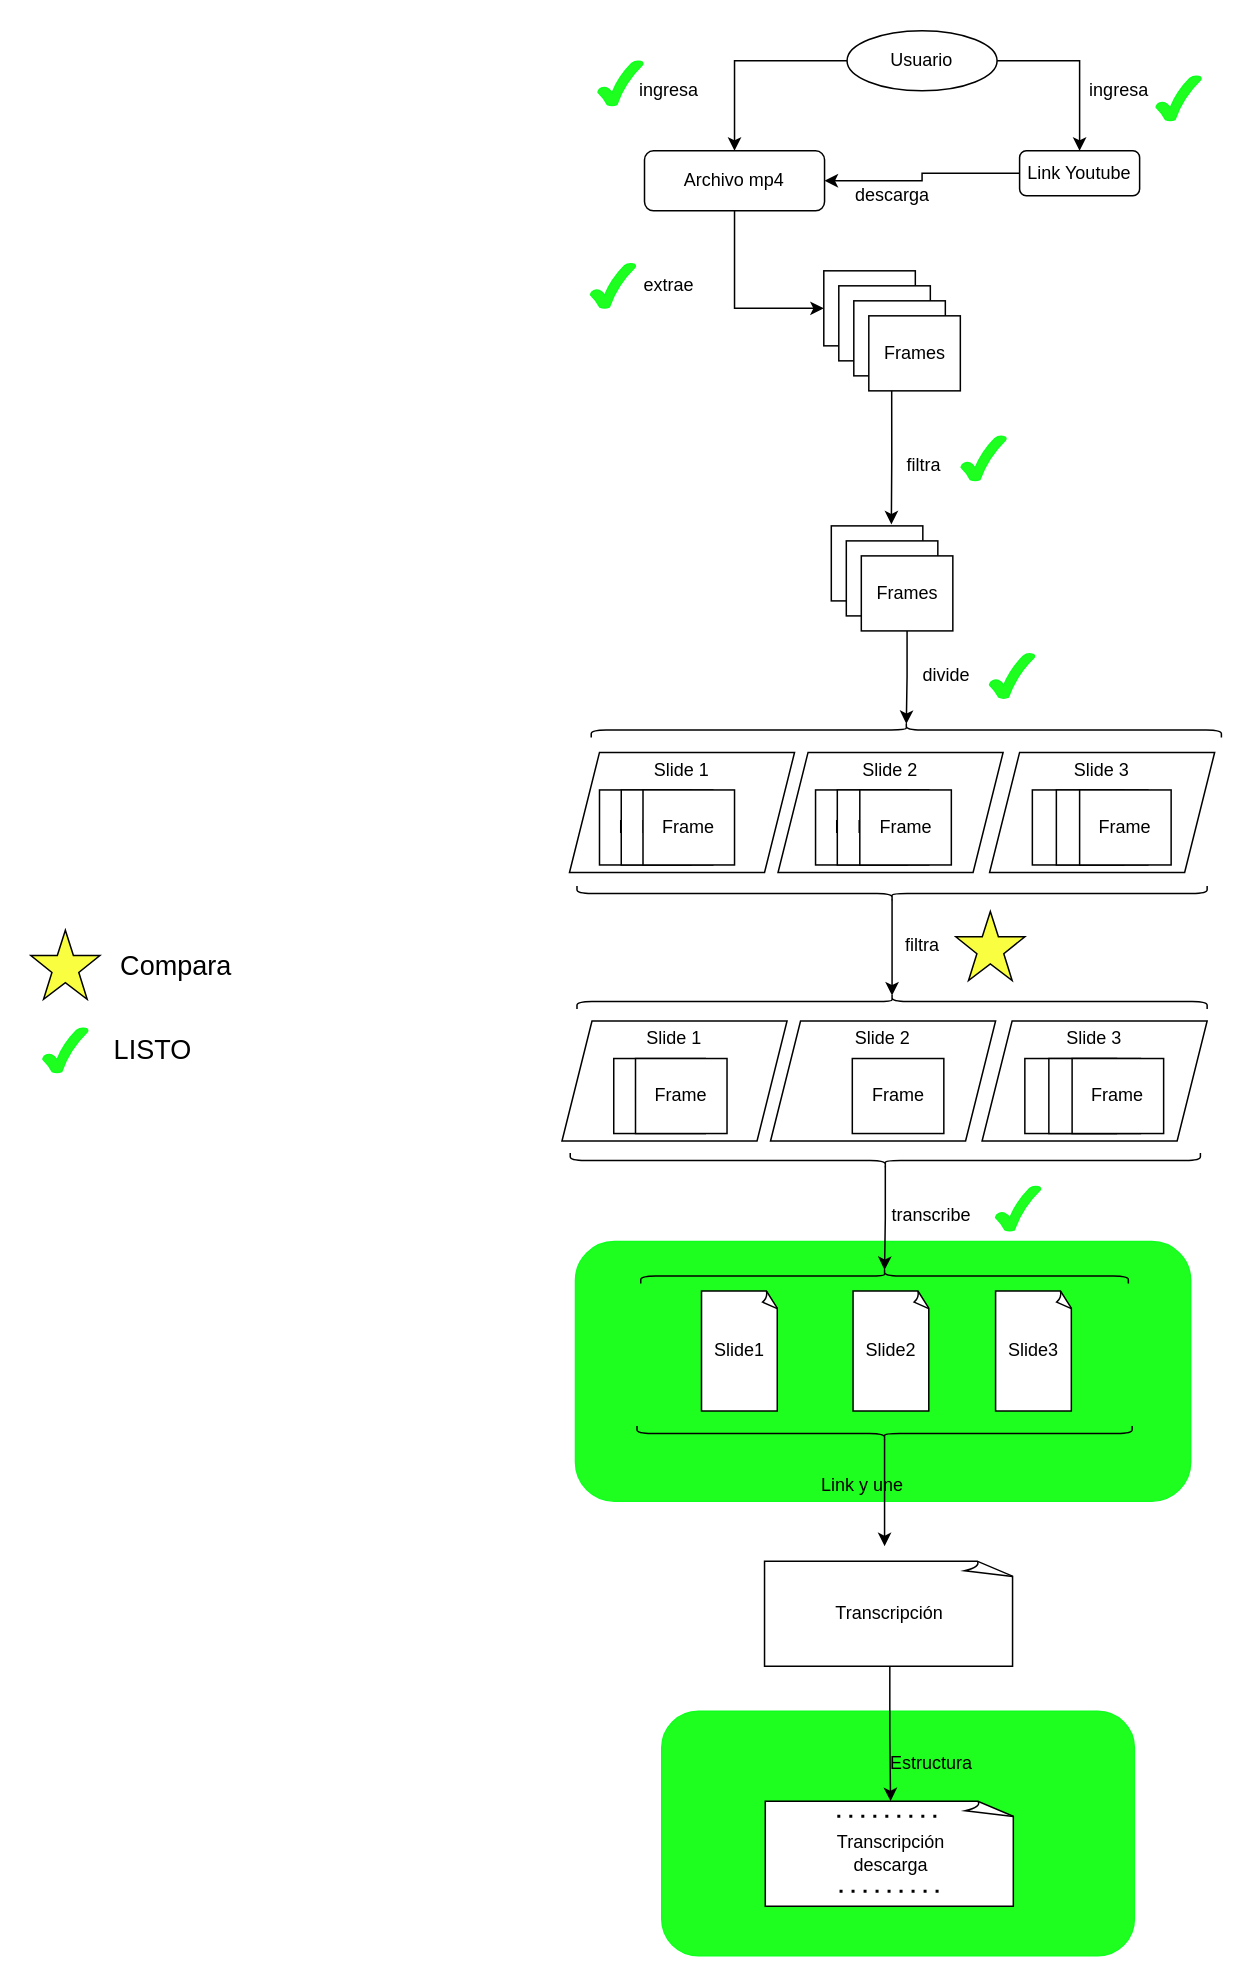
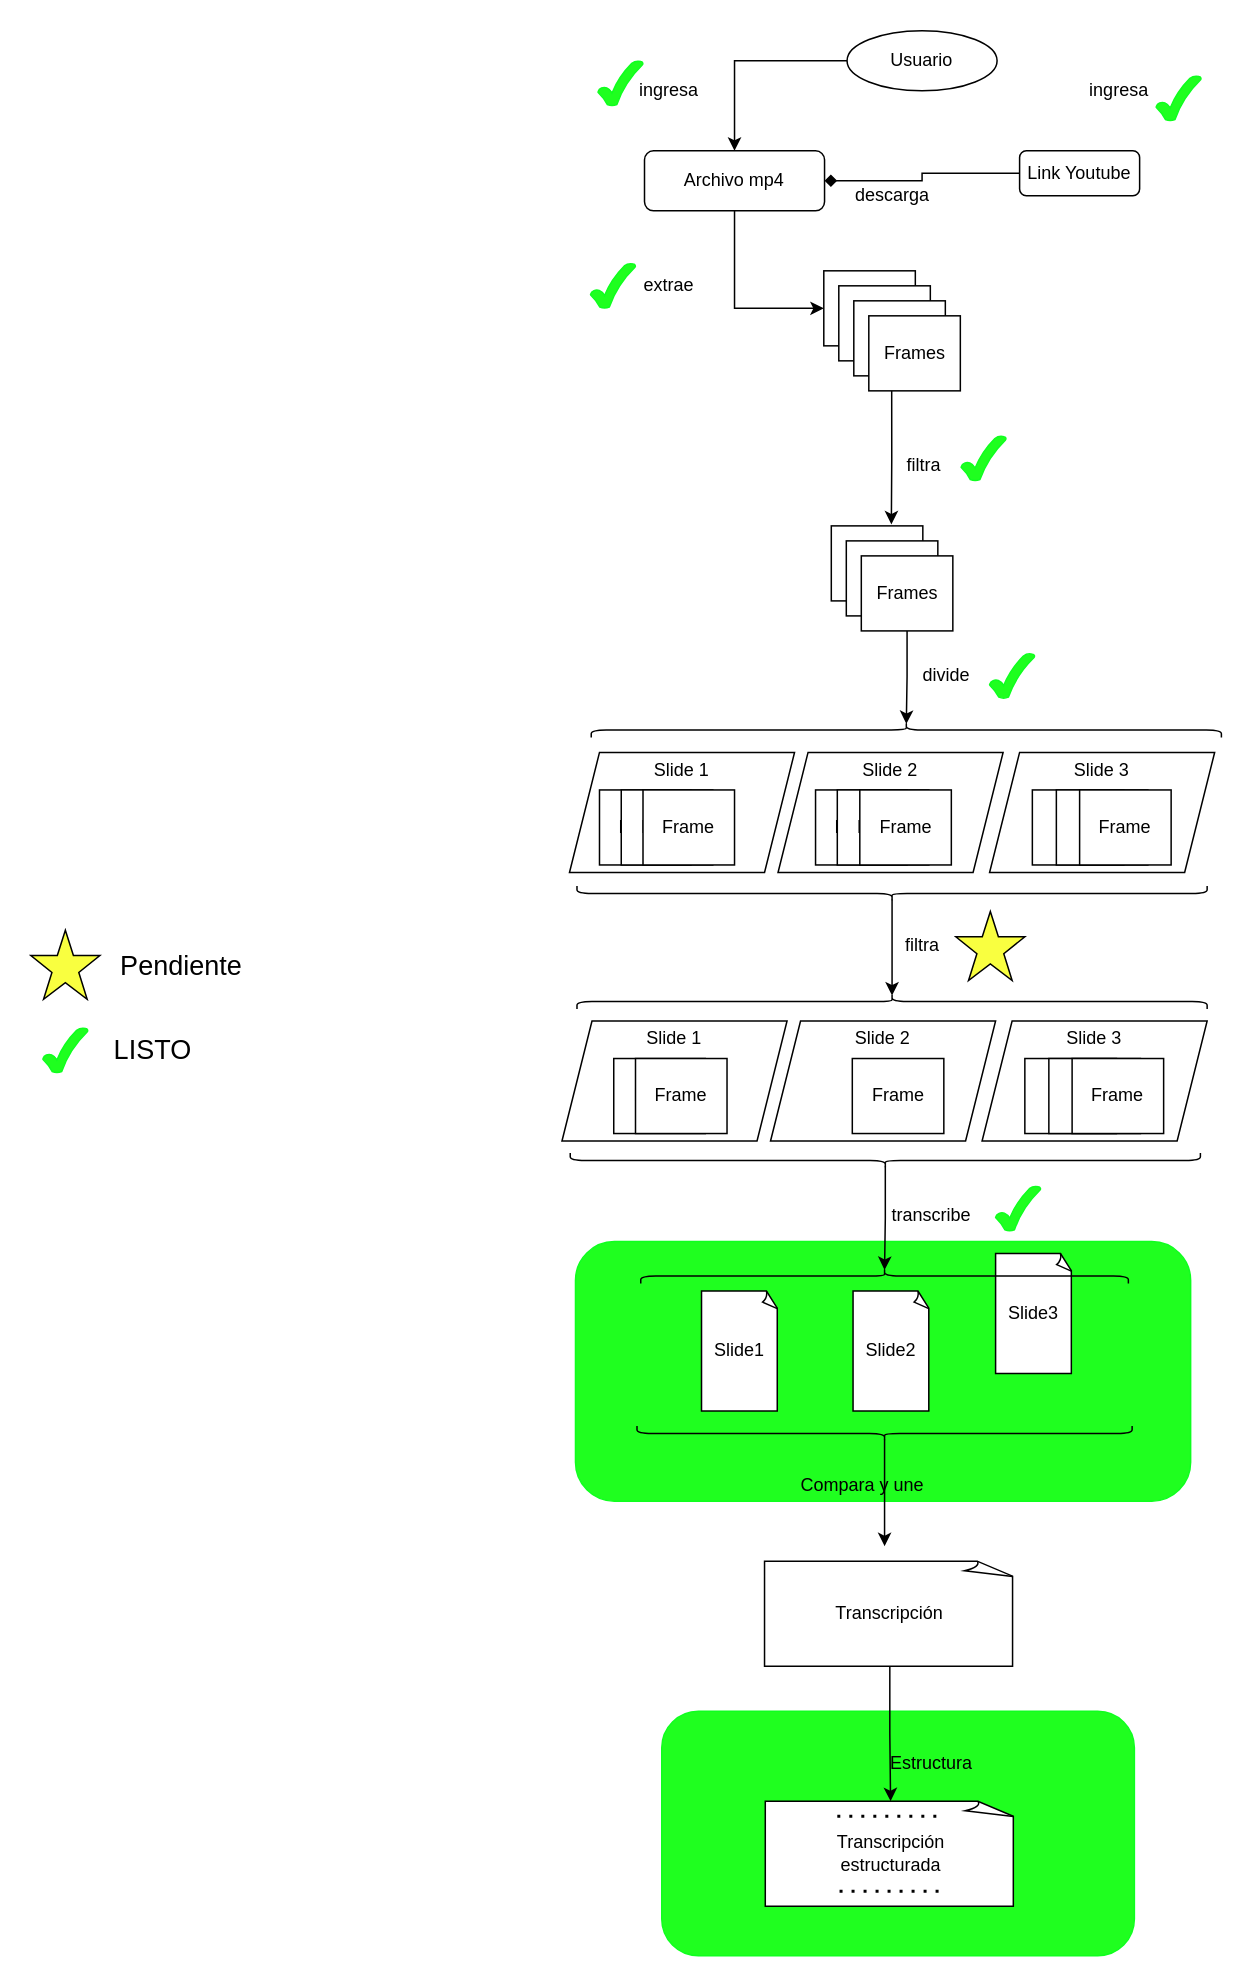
edge "Usuario" -> "Link Youtube": removed
edge "Link Youtube" -> "Archivo mp4": arrowhead classic -> diamond
node "Compara": label "Compara" -> "Pendiente"
node "Slide3": moved (1034, 1351) -> (1034, 1313)
node "Link y une": label "Link y une" -> "Compara y une"
node "Transcripción descarga": label "Transcripción descarga" -> "Transcripción estructurada"
